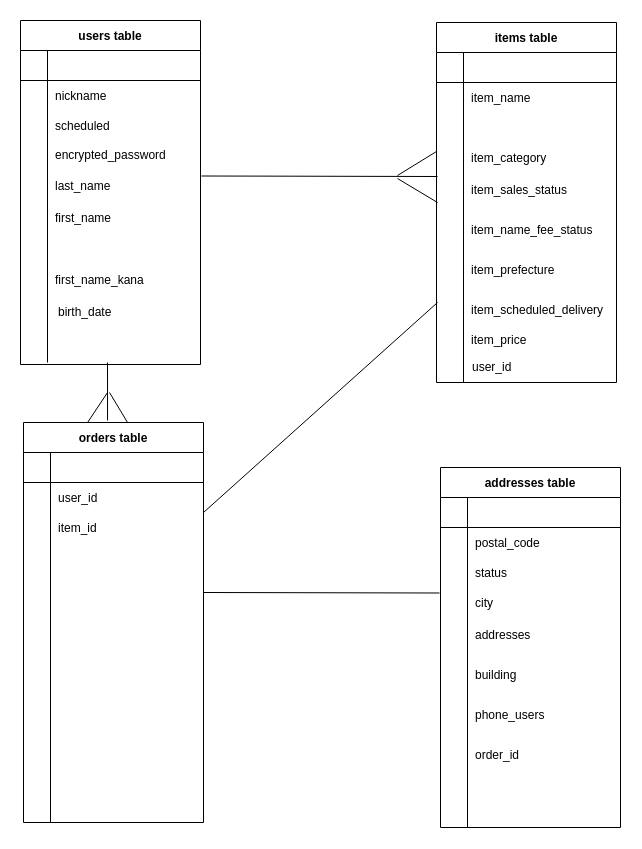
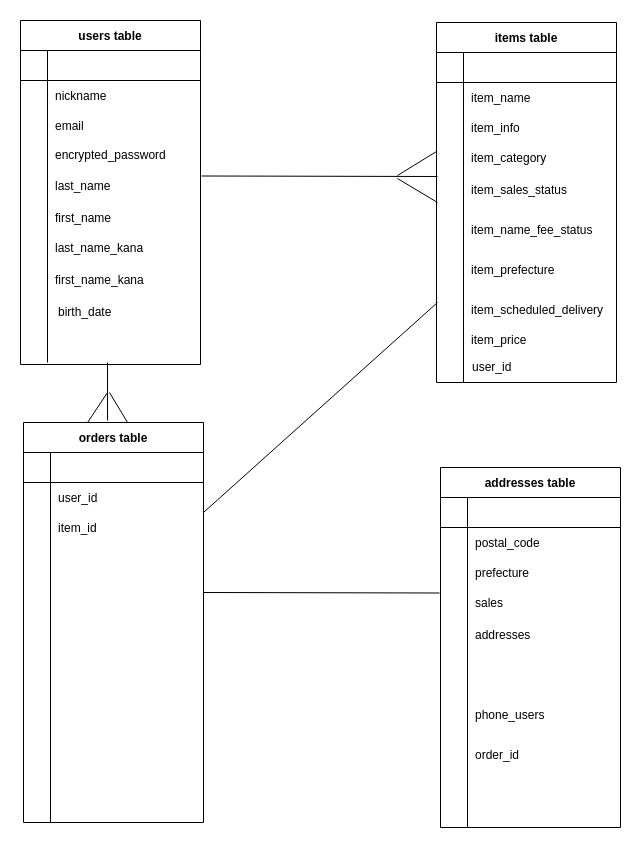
node "scheduled": label "scheduled" -> "email"
node "item_info": added
node "last_name_kana": added
node "status": label "status" -> "prefecture"
node "city": label "city" -> "sales"
node "building": removed
